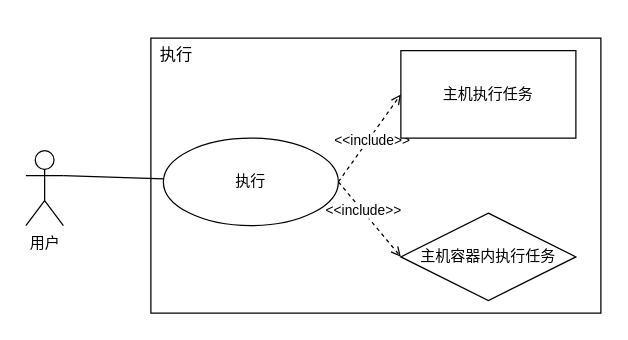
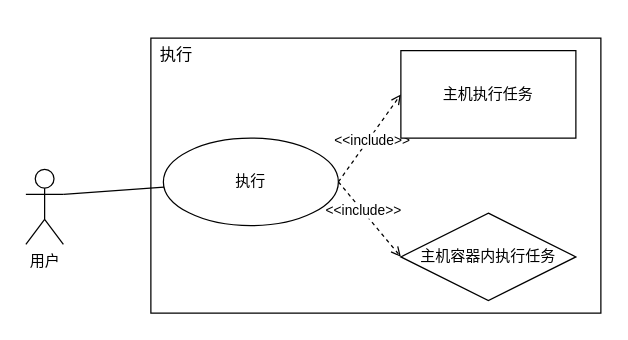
node "用户": moved (44, 188) -> (44, 207)
